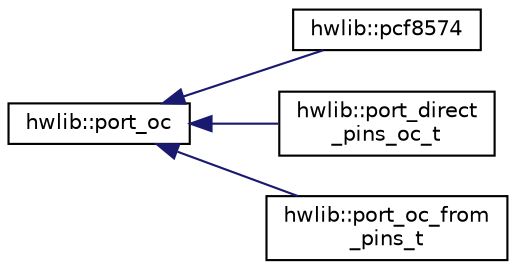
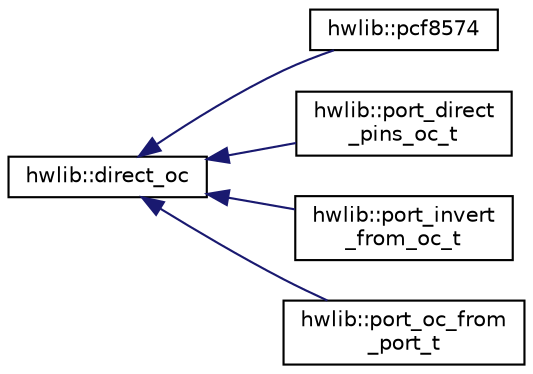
node "hwlib::port_oc": label "hwlib::port_oc" -> "hwlib::direct_oc"
node "hwlib::port_oc_from _pins_t": label "hwlib::port_oc_from _pins_t" -> "hwlib::port_oc_from _port_t"
node "hwlib::port_invert _from_oc_t": added
